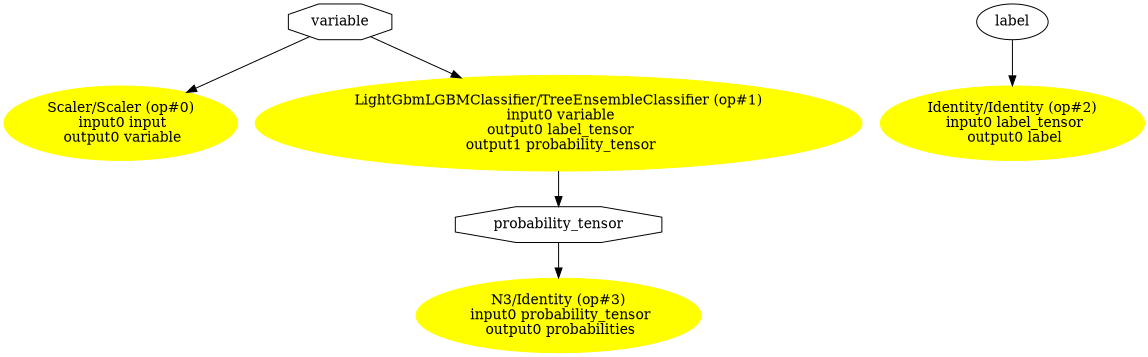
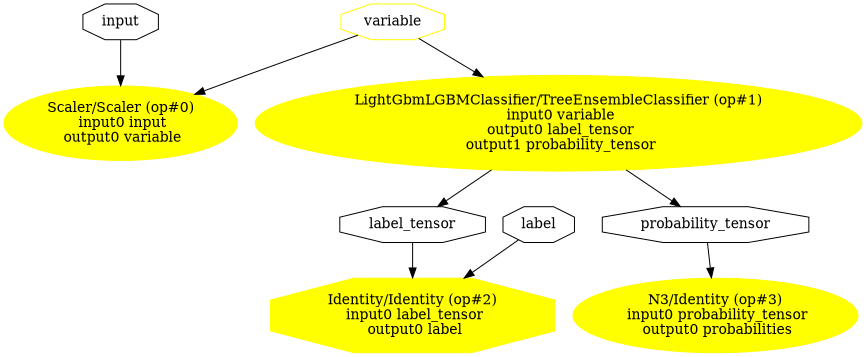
node "input": added
node "variable": color black -> yellow
node "label": shape ellipse -> octagon
node "Identity/Identity (op#2) input0 label_tensor output0 label": shape ellipse -> octagon
node "label_tensor": added
